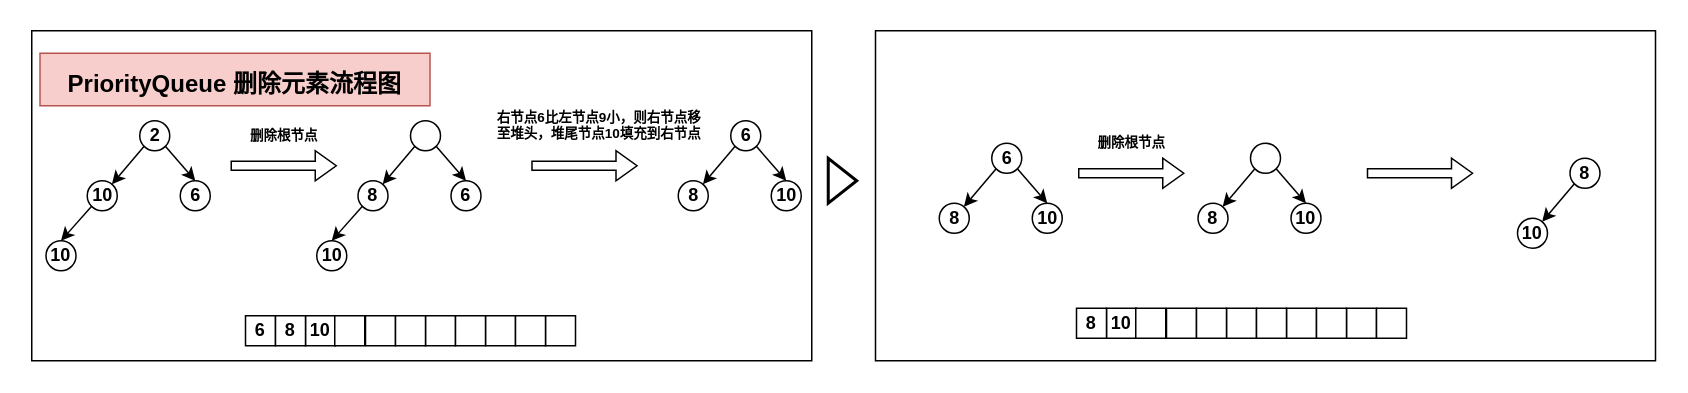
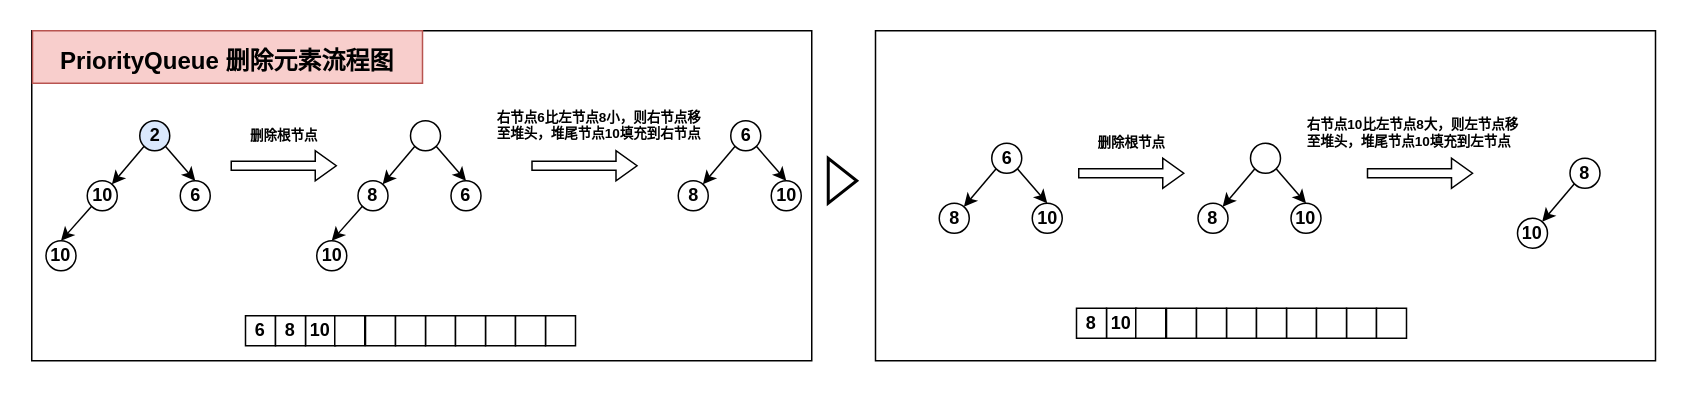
node "PriorityQueue 删除元素流程图": moved (235, 80) -> (227, 57)
node "右节点6比左节点9小，则右节点移至堆头，堆尾节点10填充到右节点": label "右节点6比左节点9小，则右节点移至堆头，堆尾节点10填充到右节点" -> "右节点6比左节点8小，则右节点移至堆头，堆尾节点10填充到右节点"
node "2": fillcolor #ffffff -> #dae8fc
node "右节点10比左节点8大，则左节点移至堆头，堆尾节点10填充到左节点": added
